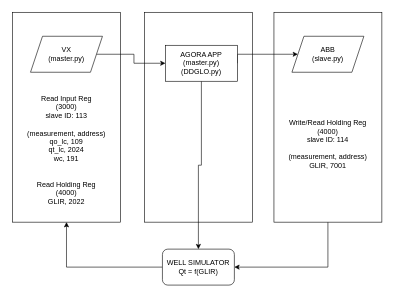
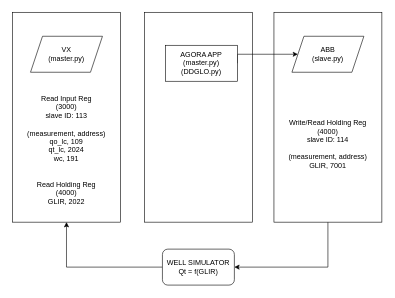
edge "VX (master.py)" -> "AGORA APP (master.py) (DDGLO.py)": removed
edge "AGORA APP (master.py) (DDGLO.py)" -> "WELL SIMULATOR Qt = f(GLIR)": removed
